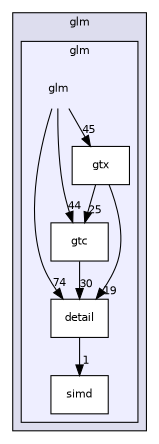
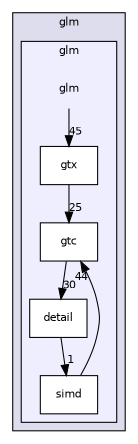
edge "glm" -> "gtc": now "simd" -> "gtc"
edge "glm" -> "detail": removed
edge "gtx" -> "detail": removed
